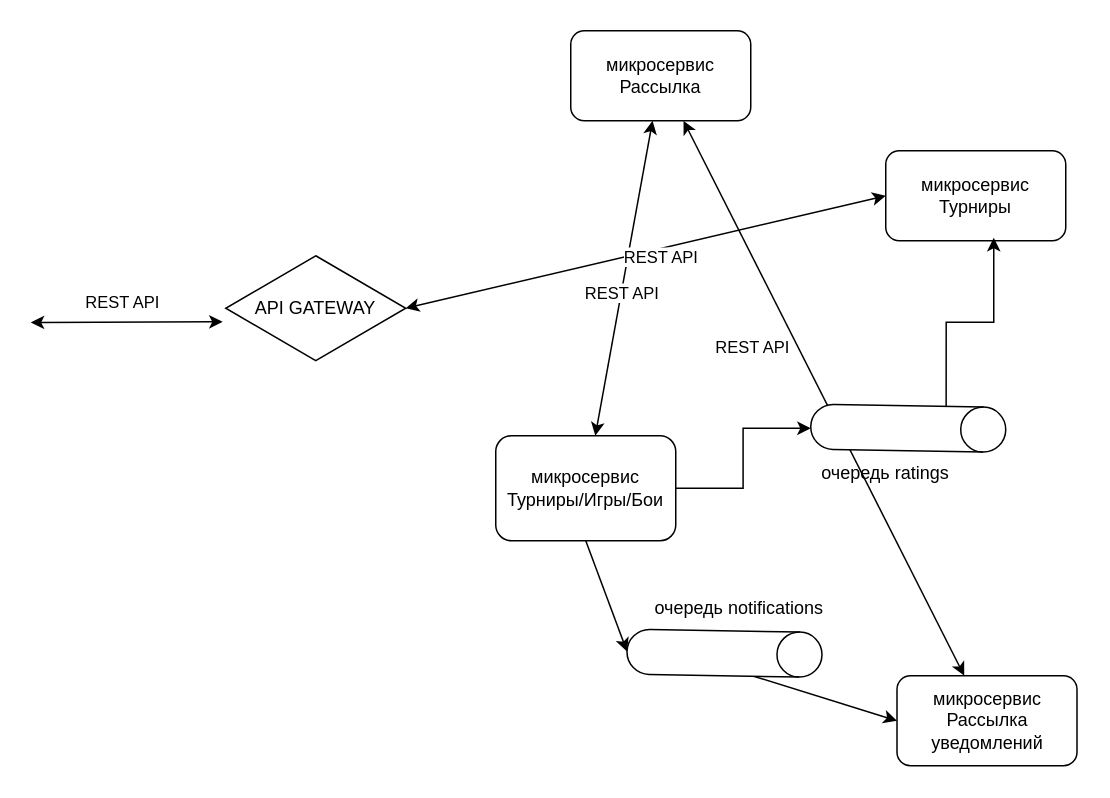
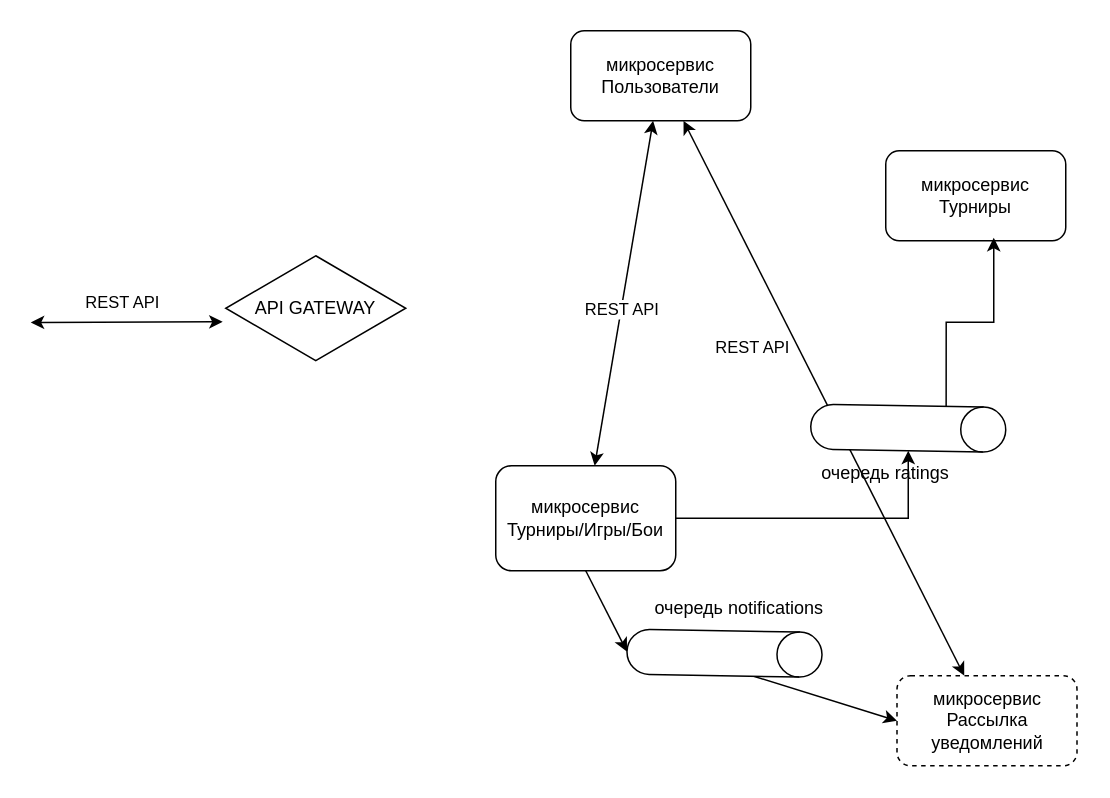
node "микросервис Рассылка": label "микросервис Рассылка" -> "микросервис Пользователи"
edge "микросервис Турниры" -- "API GATEWAY": removed, label "REST API"
node "микросервис Турниры/Игры/Бои": moved (586, 488) -> (586, 518)
node "микросервис Рассылка уведомлений": style solid -> dashed
